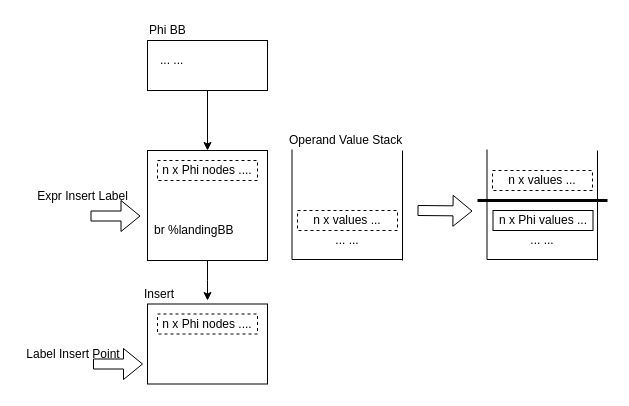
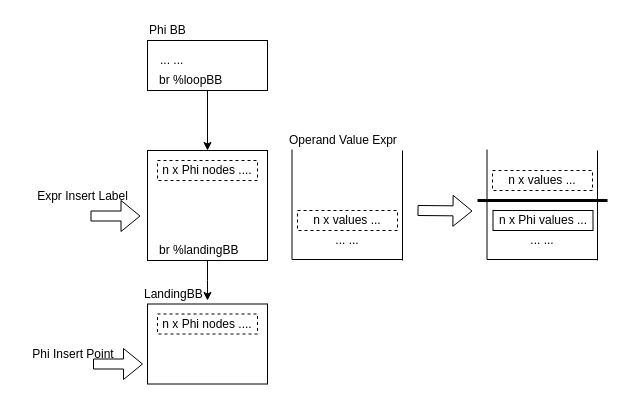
node "br %loopBB": added
node "Operand Value Stack": label "Operand Value Stack" -> "Operand Value Expr"
node "br %landingBB": moved (198, 231) -> (203, 251)
node "Insert": label "Insert" -> "LandingBB"
node "Label Insert Point": label "Label Insert Point" -> "Phi Insert Point"
